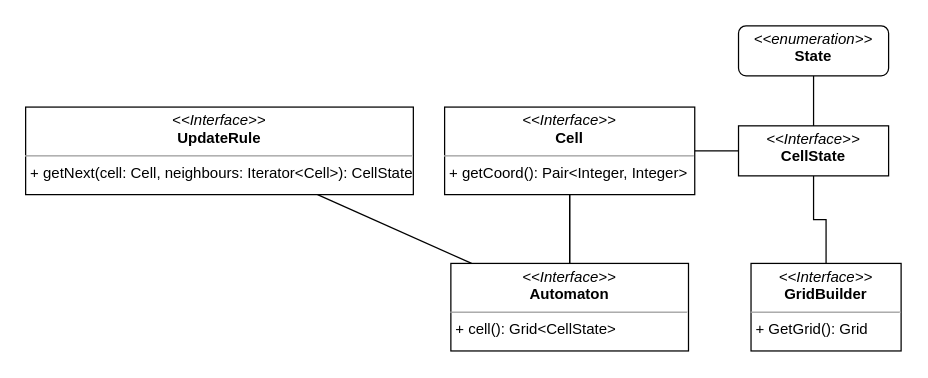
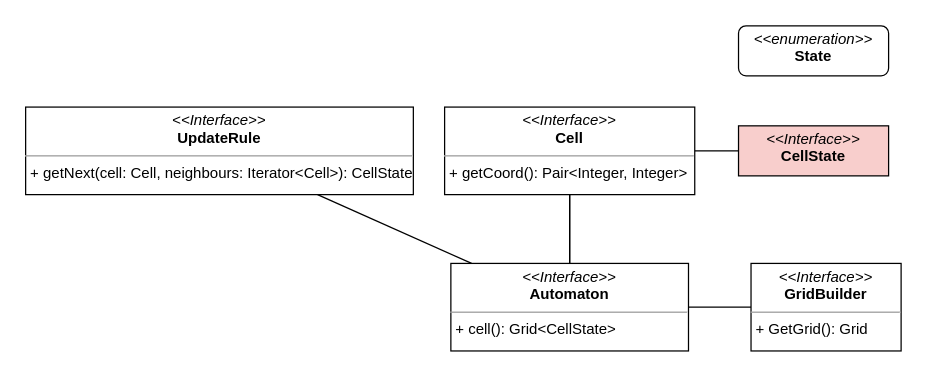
edge "<<enumeration>> State" -- "<<Interface>> CellState": removed
node "<<Interface>> CellState": fillcolor #ffffff -> #f8cecc
edge "<<Interface>> CellState" -- "<<Interface>> GridBuilder + GetGrid(): Grid": now "<<Interface>> Automaton + cell(): Grid<CellState>" -- "<<Interface>> GridBuilder + GetGrid(): Grid"
